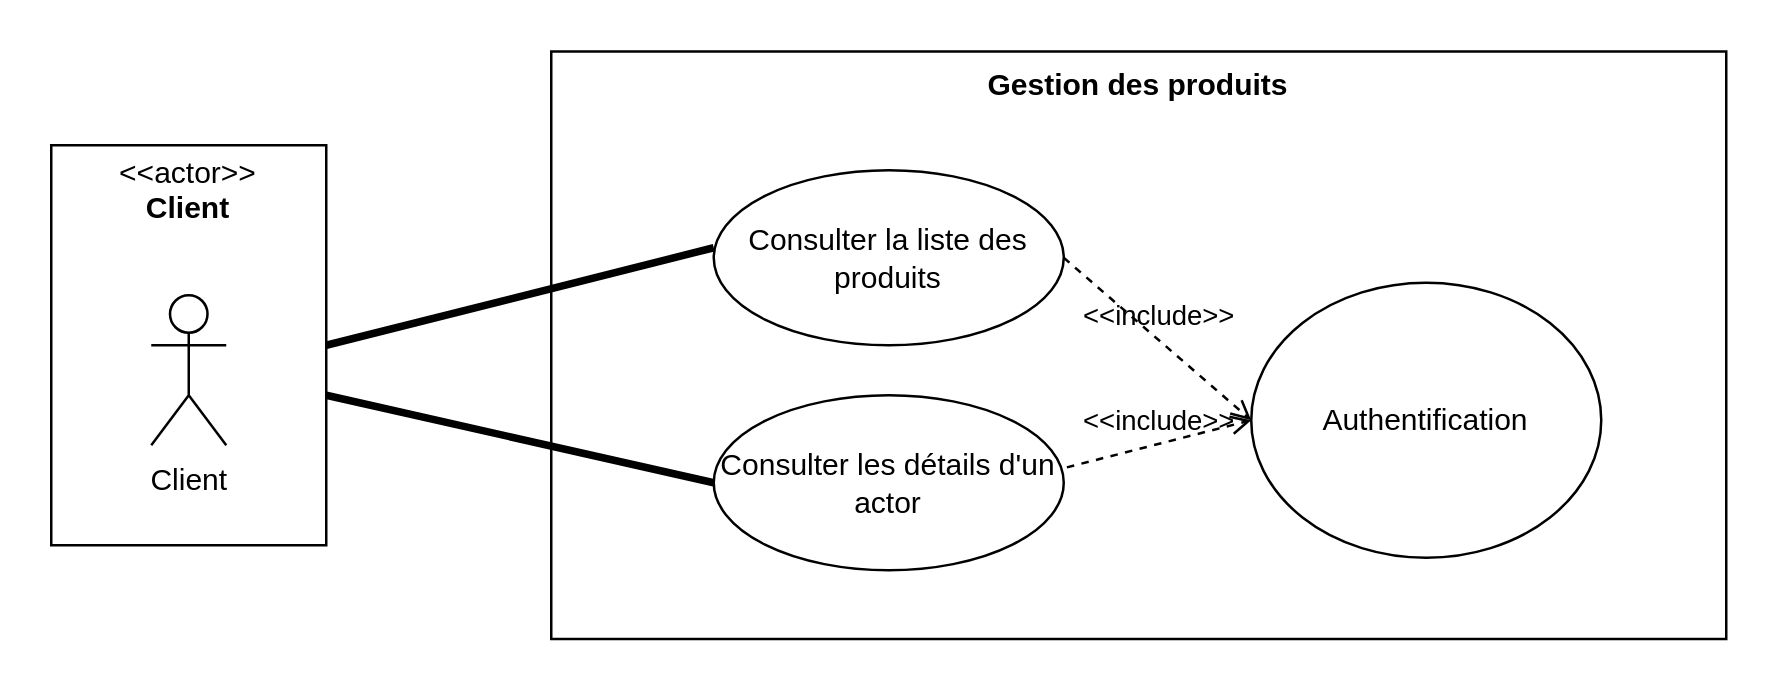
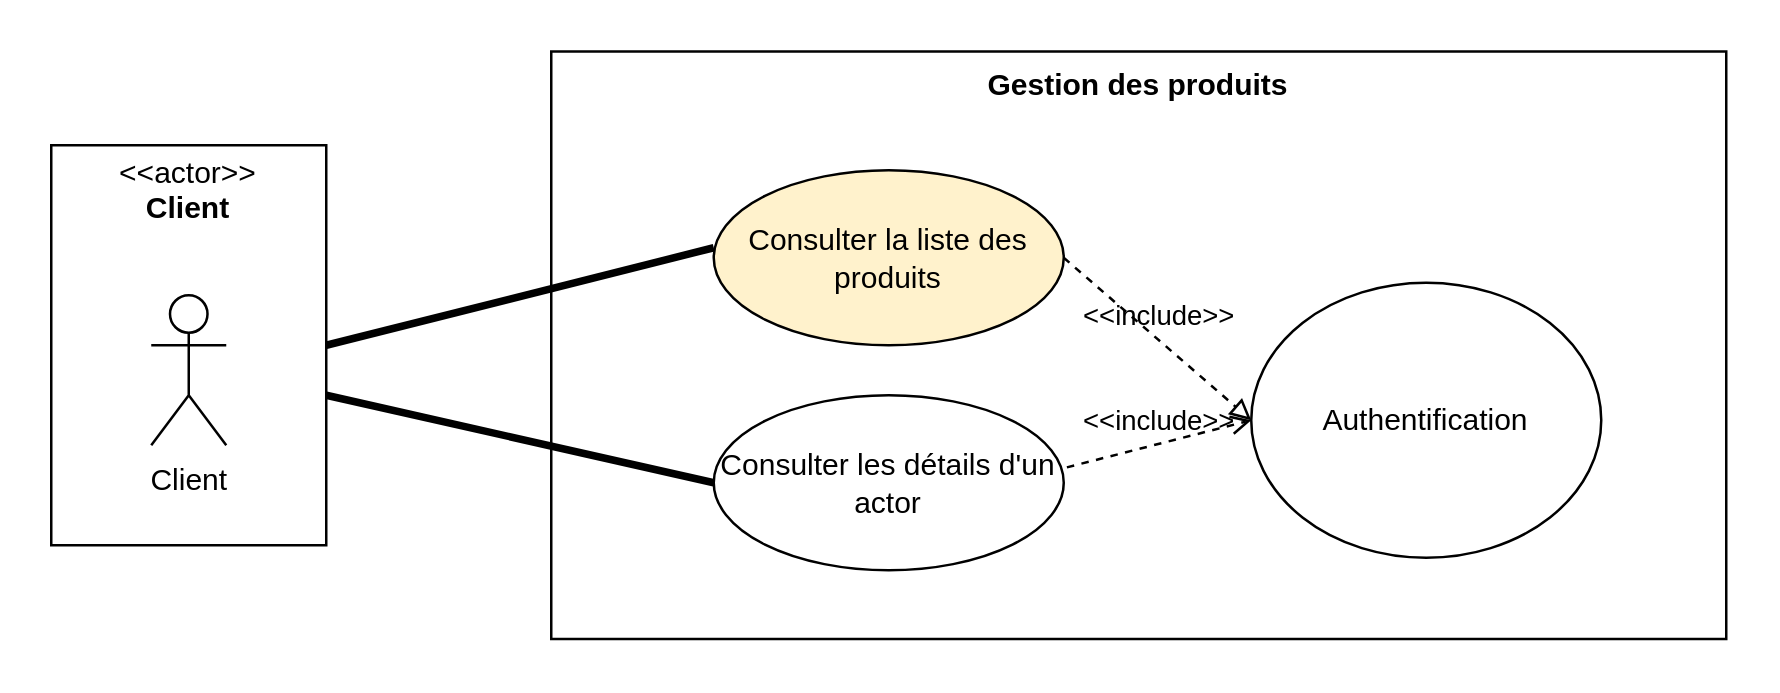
node "Consulter la liste des produits": fillcolor #ffffff -> #fff2cc
edge "Consulter la liste des produits" -> "Authentification": arrowhead open -> block
